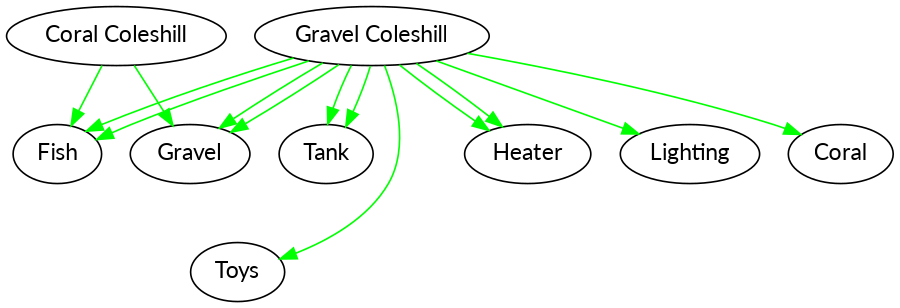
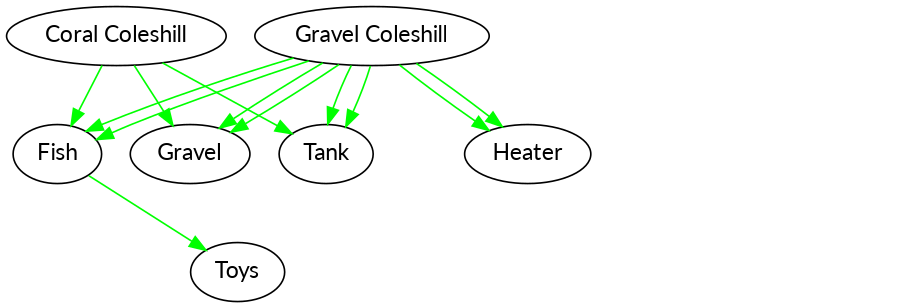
edge "Coral Coleshill" -> "Tank": added
node "Lighting": removed
node "Coral": removed
edge "Gravel Coleshill" -> "Toys": now "Fish" -> "Toys"
